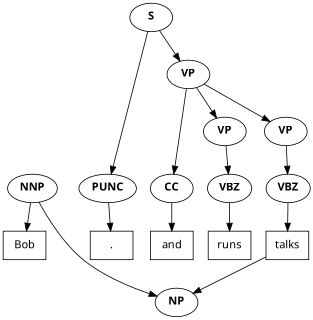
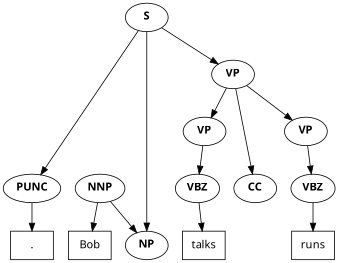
node "and": removed
edge "talks" -> "NP": now "S" -> "NP"
